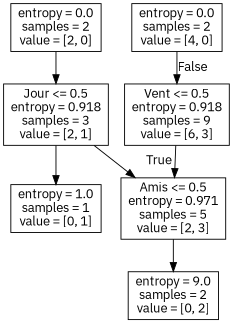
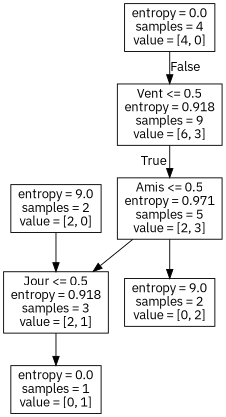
node "entropy = 0.0 samples = 2 value = [2, 0]": label "entropy = 0.0 samples = 2 value = [2, 0]" -> "entropy = 9.0 samples = 2 value = [2, 0]"
node "entropy = 0.0 samples = 2 value = [4, 0]": label "entropy = 0.0 samples = 2 value = [4, 0]" -> "entropy = 0.0 samples = 4 value = [4, 0]"
edge "Jour <= 0.5 entropy = 0.918 samples = 3 value = [2, 1]" -> "Amis <= 0.5 entropy = 0.971 samples = 5 value = [2, 3]": reversed
node "entropy = 1.0 samples = 1 value = [0, 1]": label "entropy = 1.0 samples = 1 value = [0, 1]" -> "entropy = 0.0 samples = 1 value = [0, 1]"
